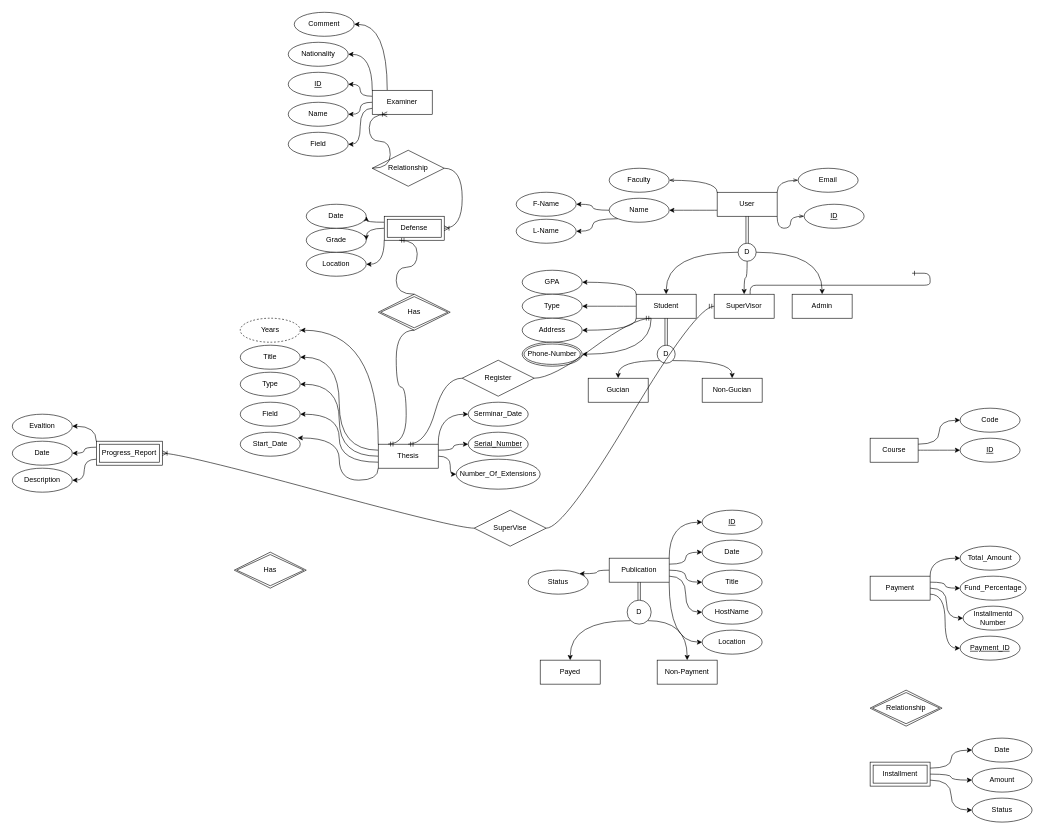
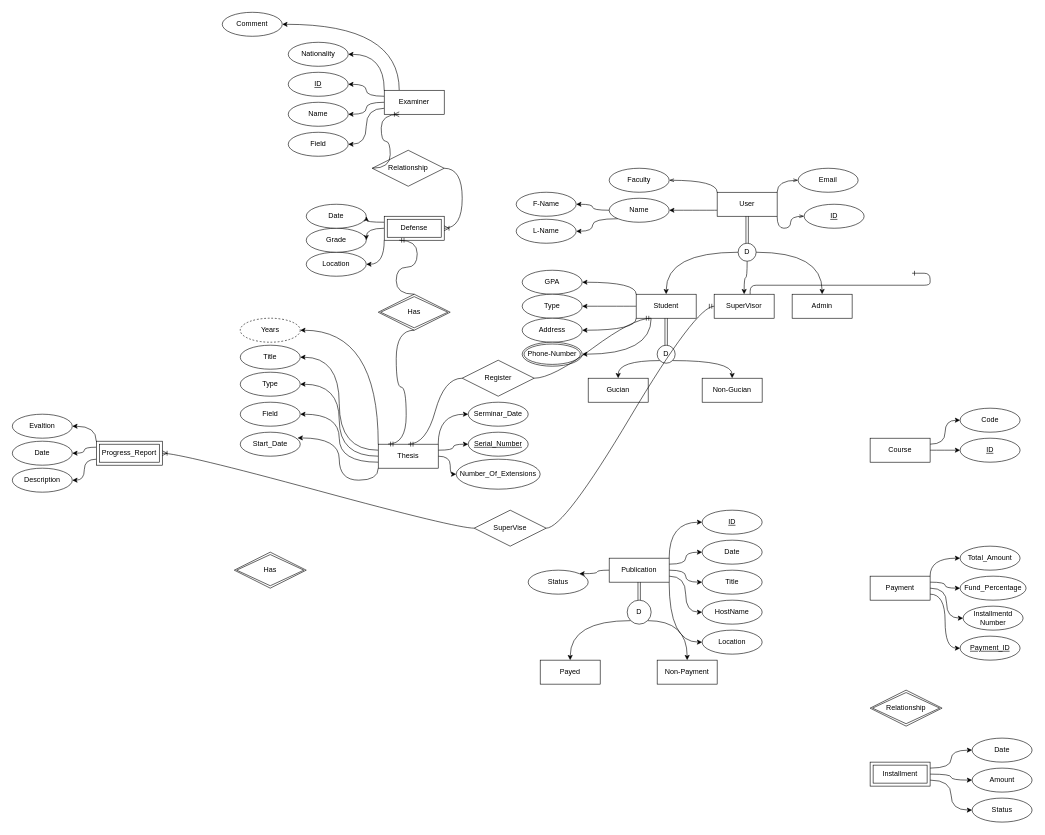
node "Comment": moved (324, 24) -> (252, 24)
node "Examiner": moved (402, 102) -> (414, 102)
node "Course": size 48x24 -> 60x24
